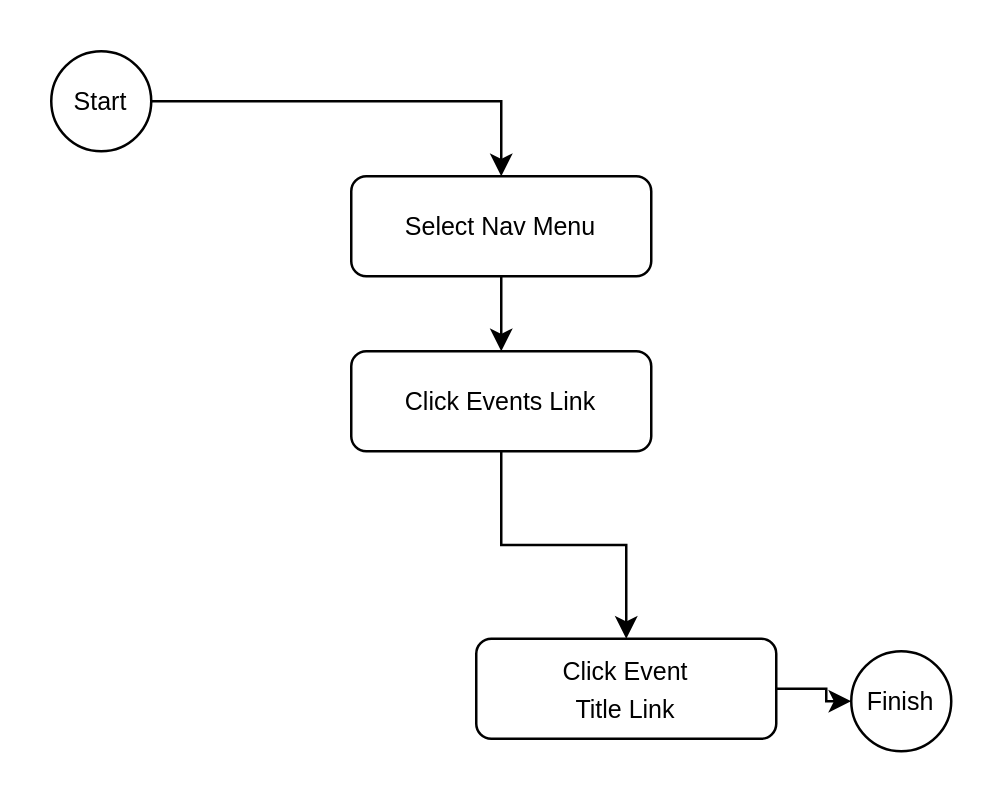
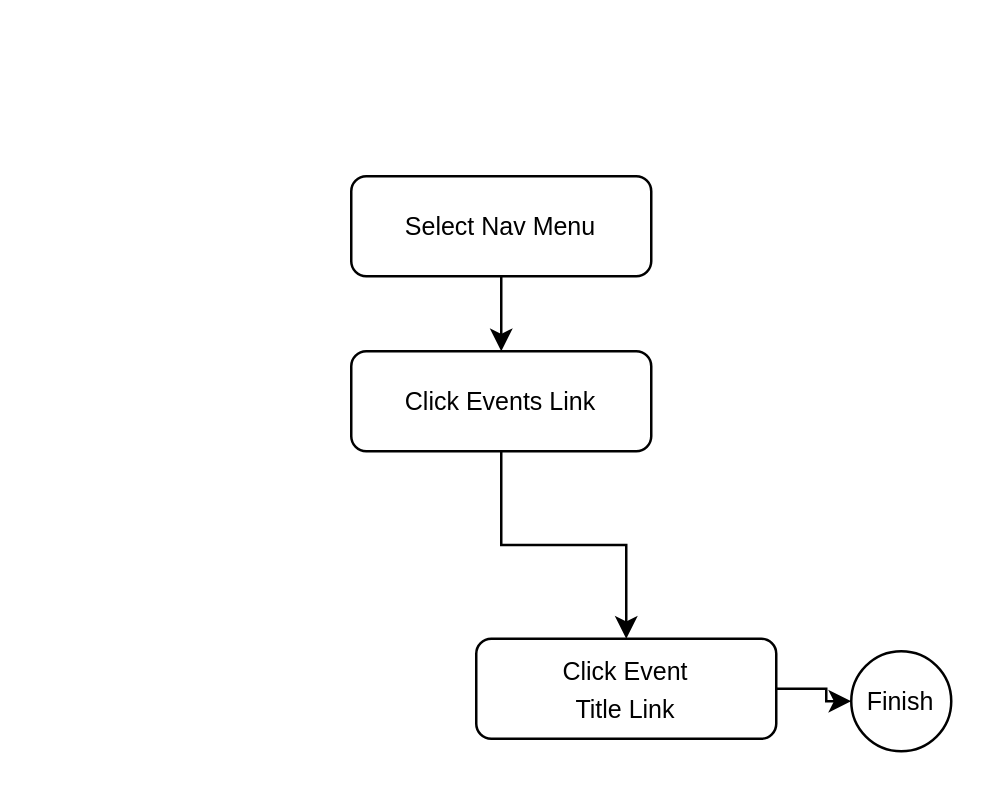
node "Start": removed
edge "Start" -> "Select Nav Menu": removed
